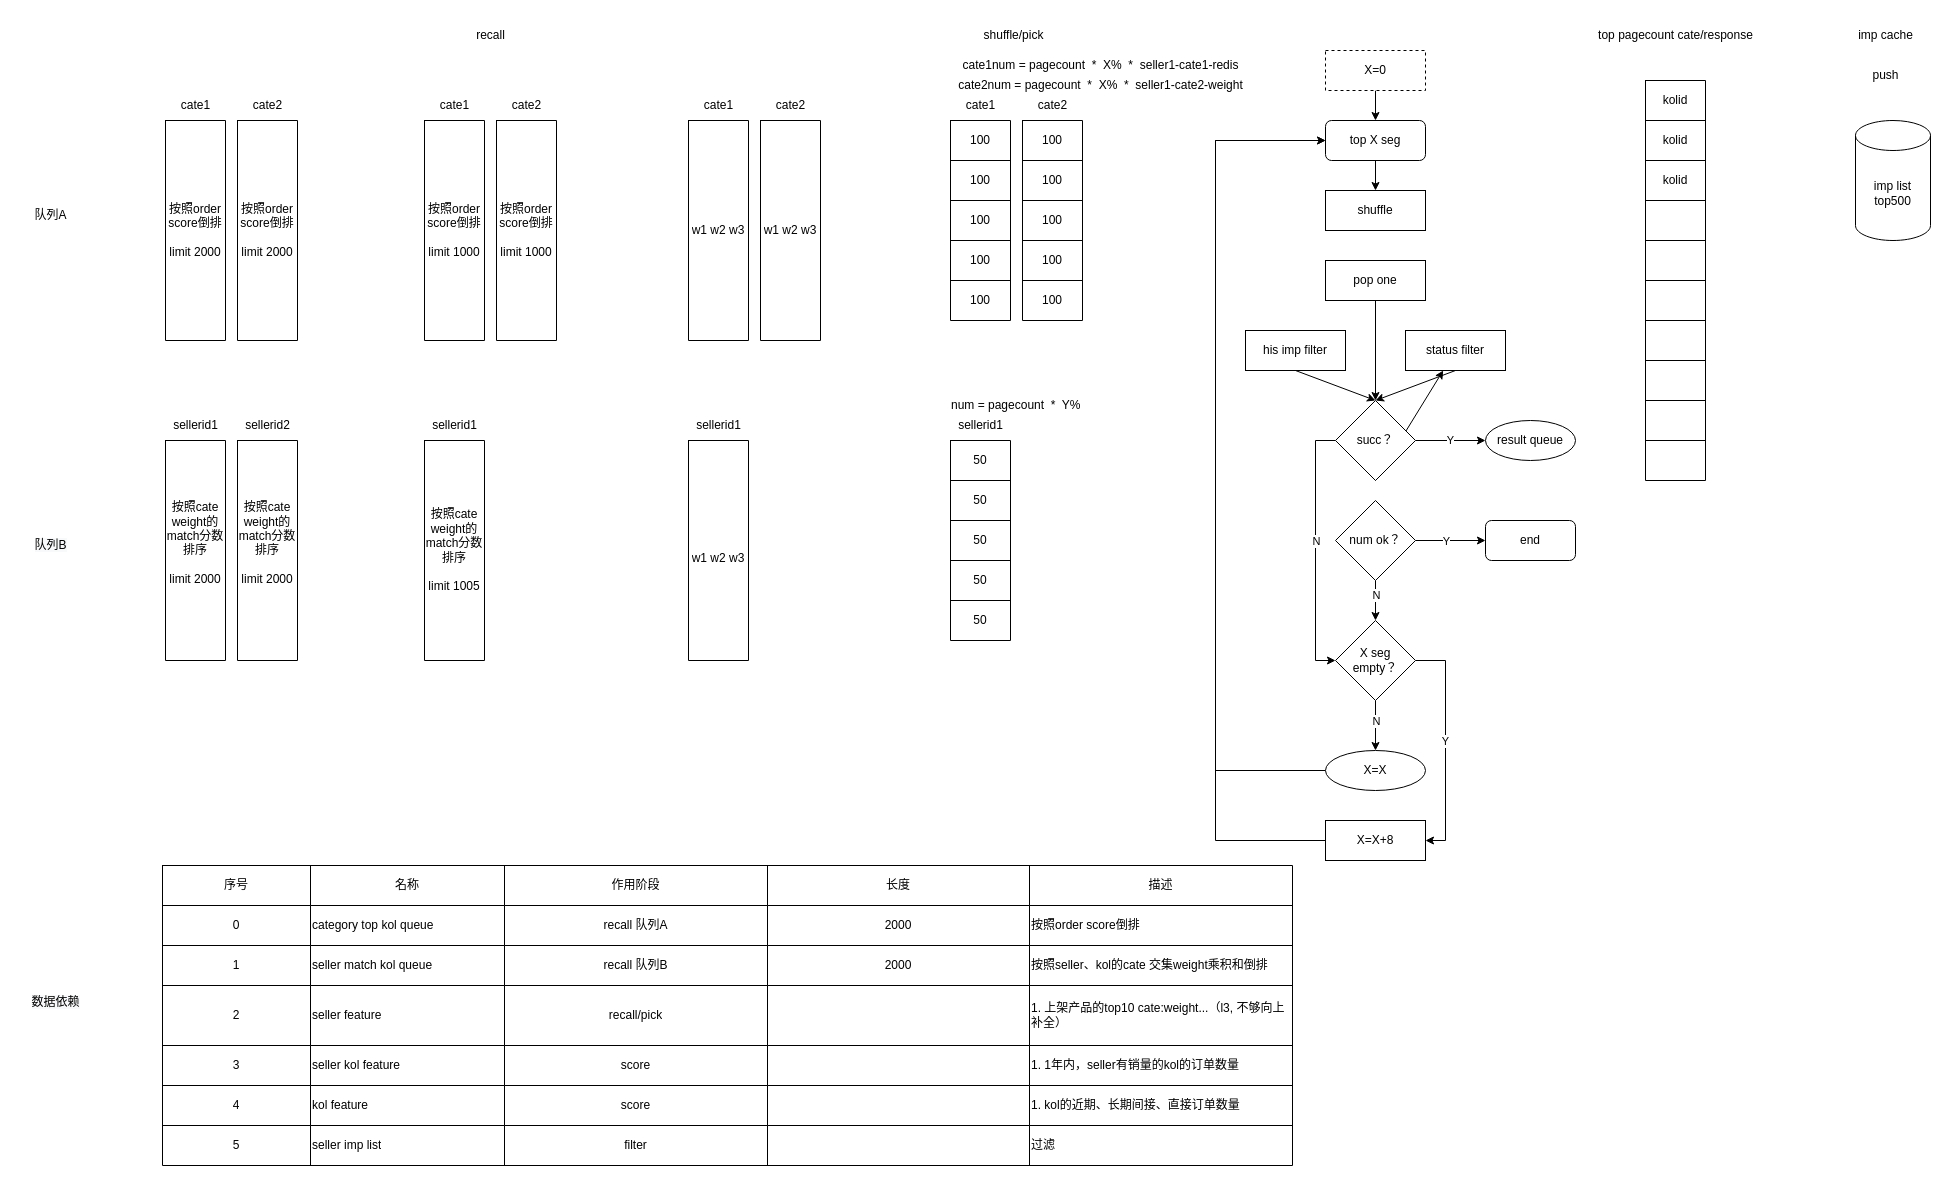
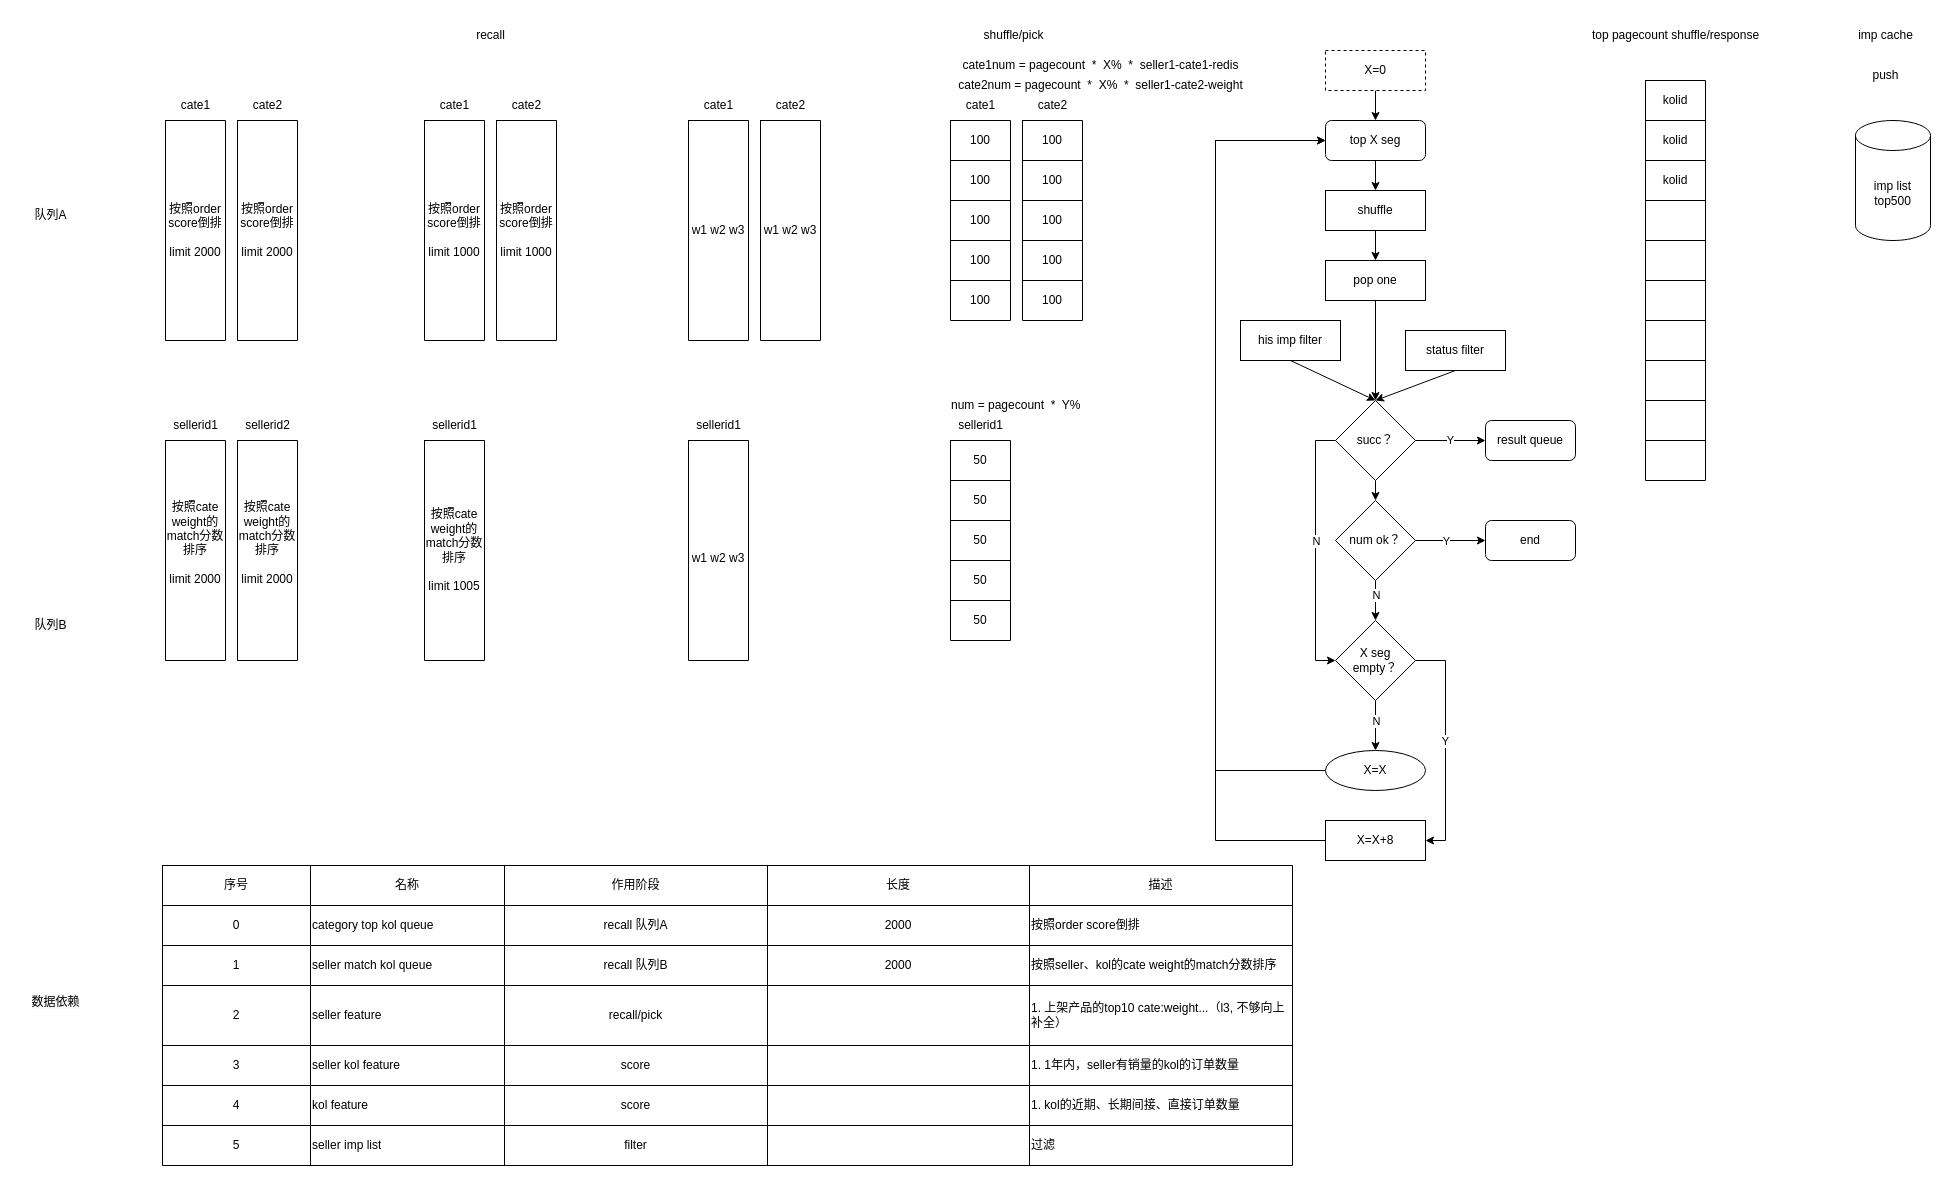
node "top pagecount cate/response": label "top pagecount cate/response" -> "top pagecount shuffle/response"
edge "shuffle" -> "pop one": added
node "his imp filter": moved (1296, 351) -> (1291, 341)
edge "succ？" -> "status filter": now "succ？" -> "num ok？"
node "result queue": shape ellipse -> rounded rectangle
node "队列B": moved (51, 546) -> (51, 626)
node "按照seller、kol的cate 交集weight乘积和倒排": label "按照seller、kol的cate 交集weight乘积和倒排" -> "按照seller、kol的cate weight的match分数排序"
